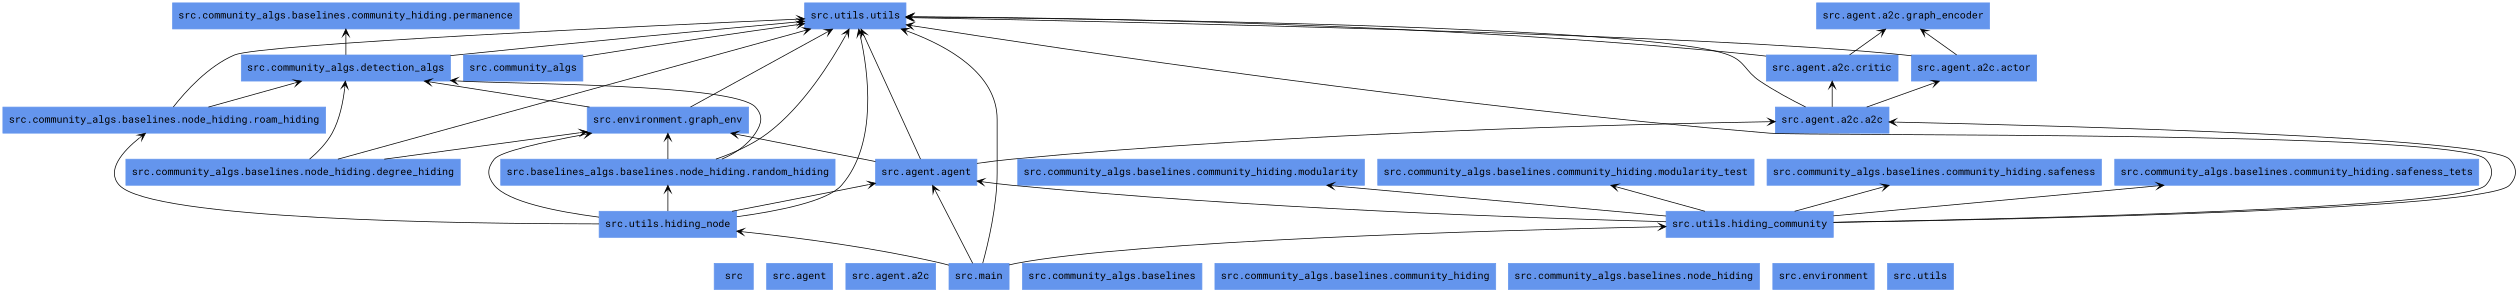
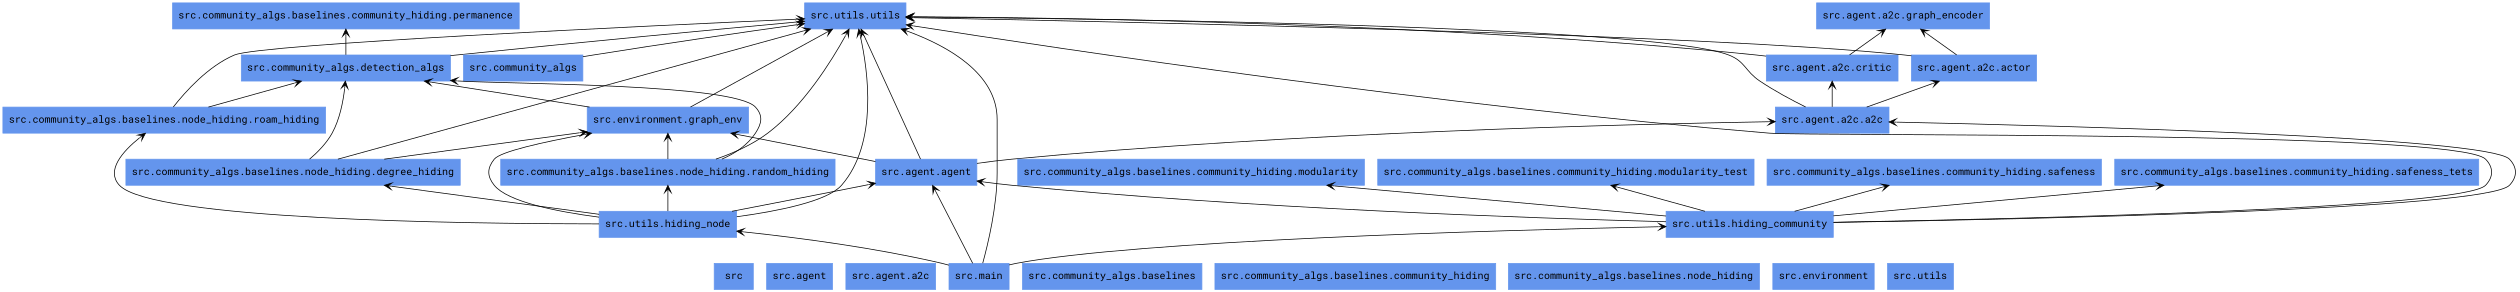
node "src.baselines_algs.baselines.node_hiding.random_hiding": label "src.baselines_algs.baselines.node_hiding.random_hiding" -> "src.community_algs.baselines.node_hiding.random_hiding"
edge "src.utils.hiding_node" -> "src.community_algs.baselines.node_hiding.degree_hiding": added
